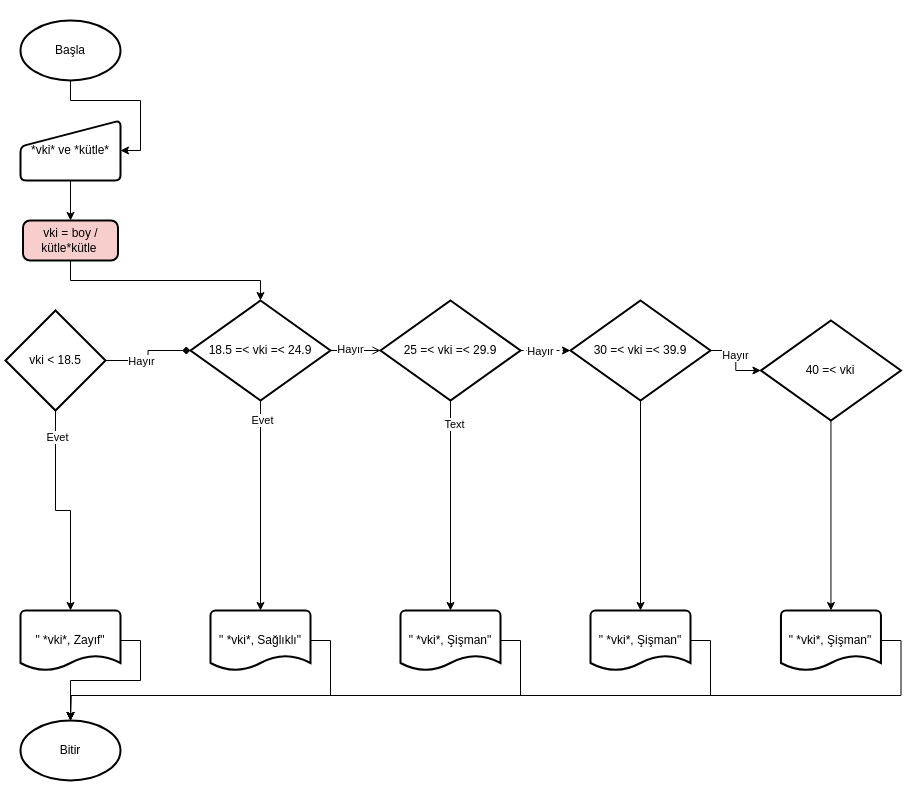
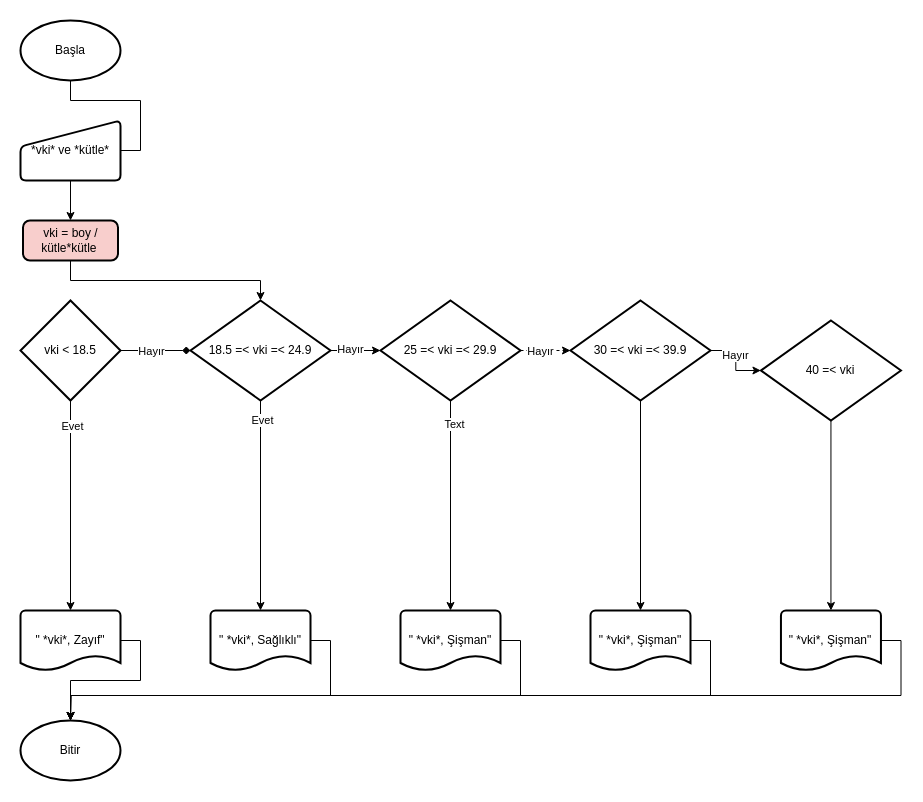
edge "Başla" -> "*vki* ve *kütle*": arrowhead classic -> none
edge "18.5 =< vki =< 24.9" -> "25 =< vki =< 29.9": arrowhead open -> classic
node "vki < 18.5": moved (56, 361) -> (71, 351)
